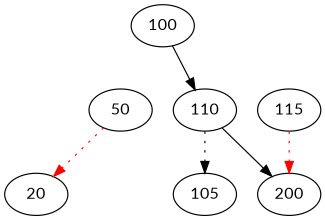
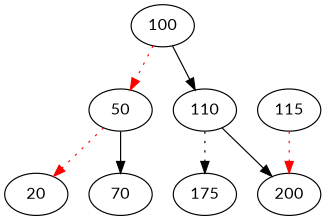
edge "100" -> "50": added
node "70": added
node "105": label "105" -> "175"
